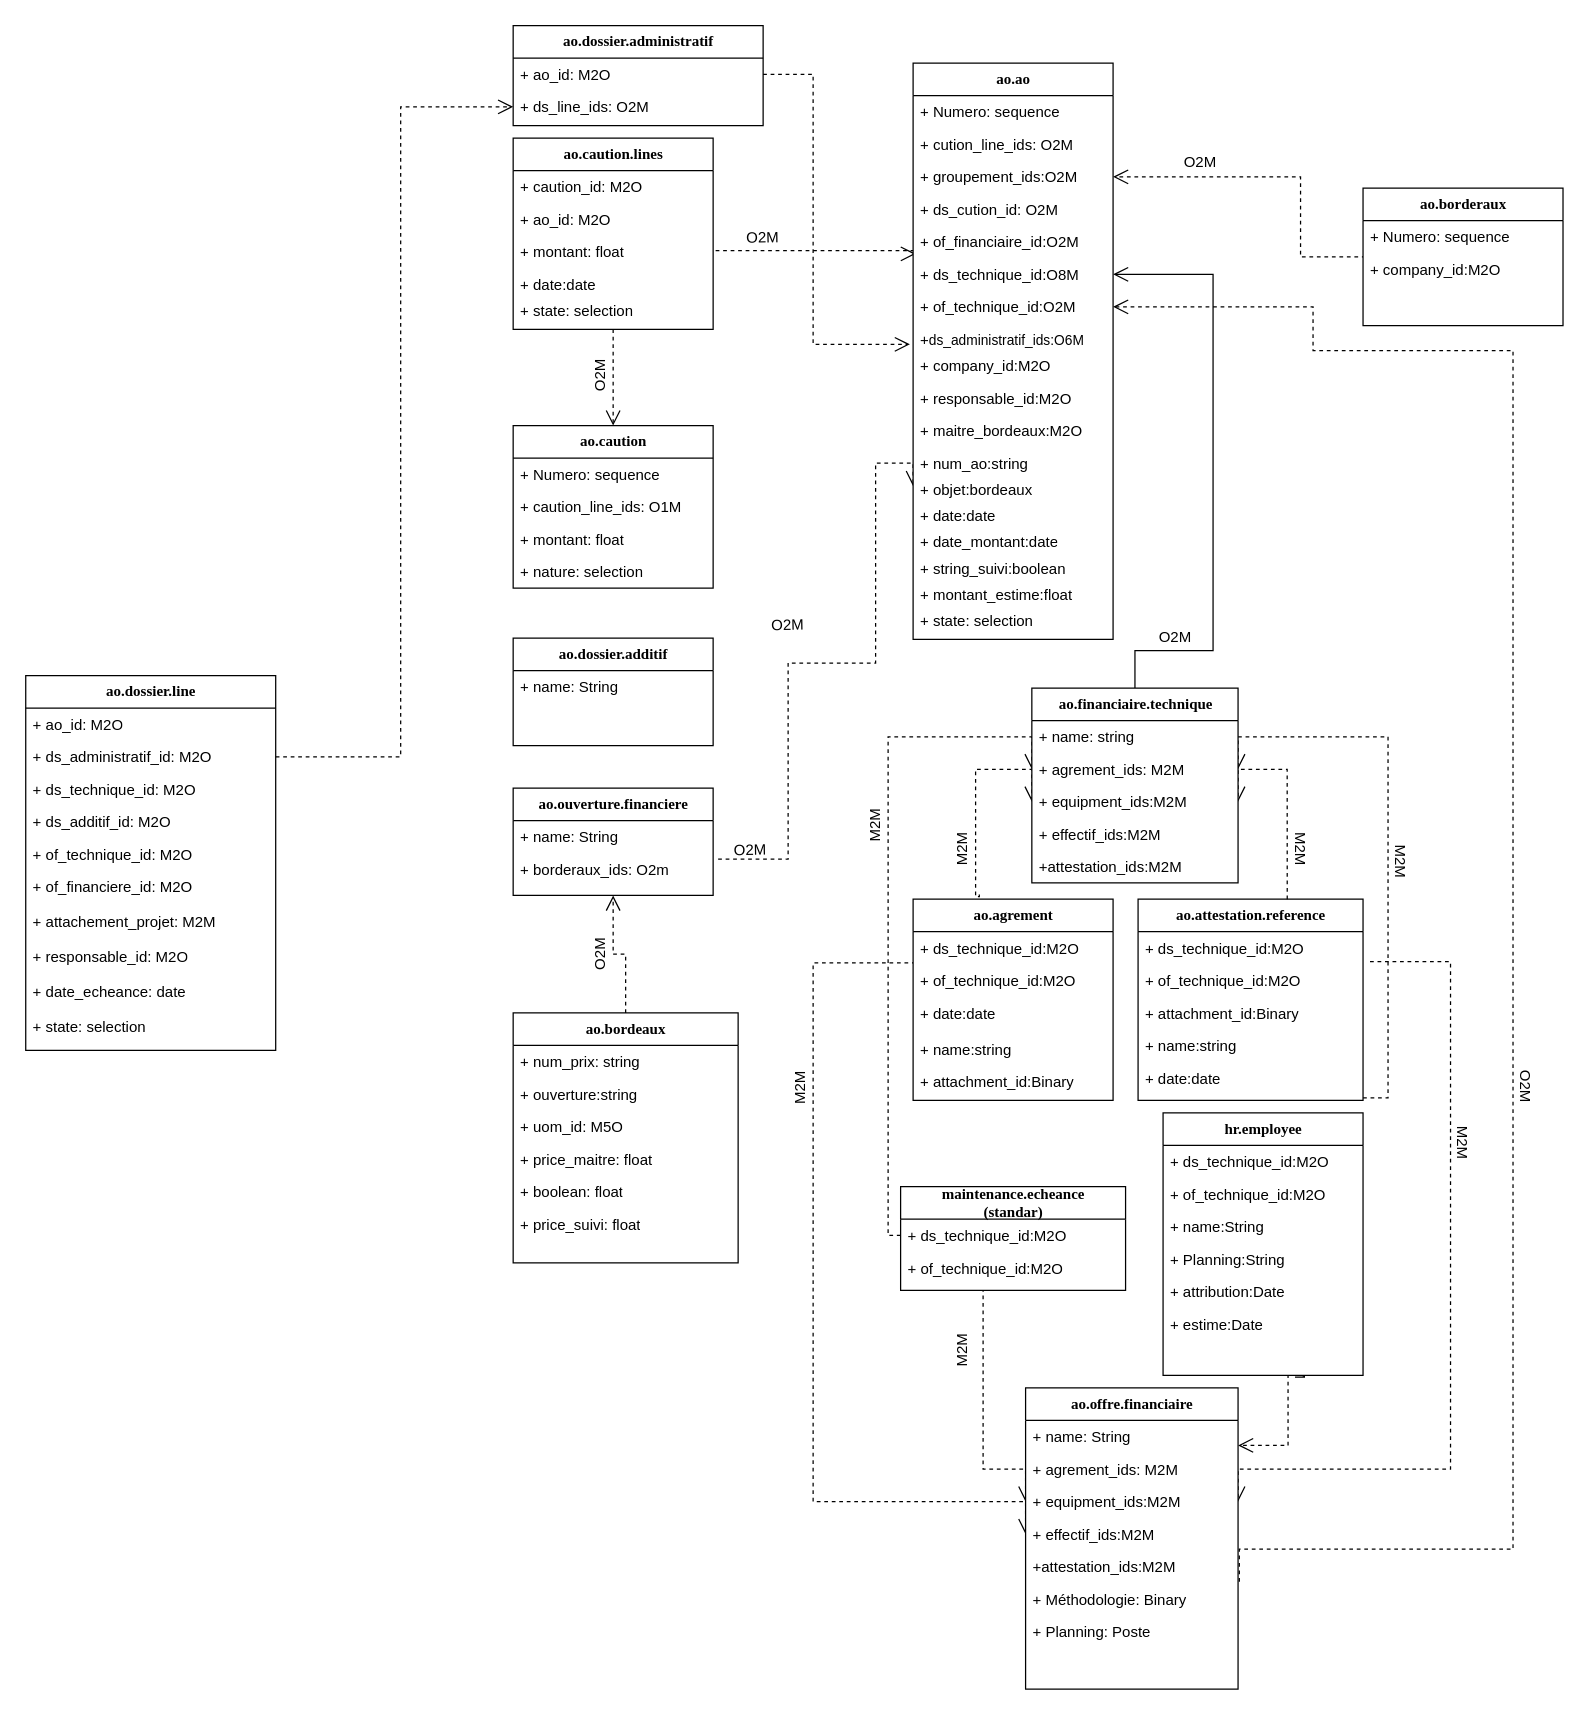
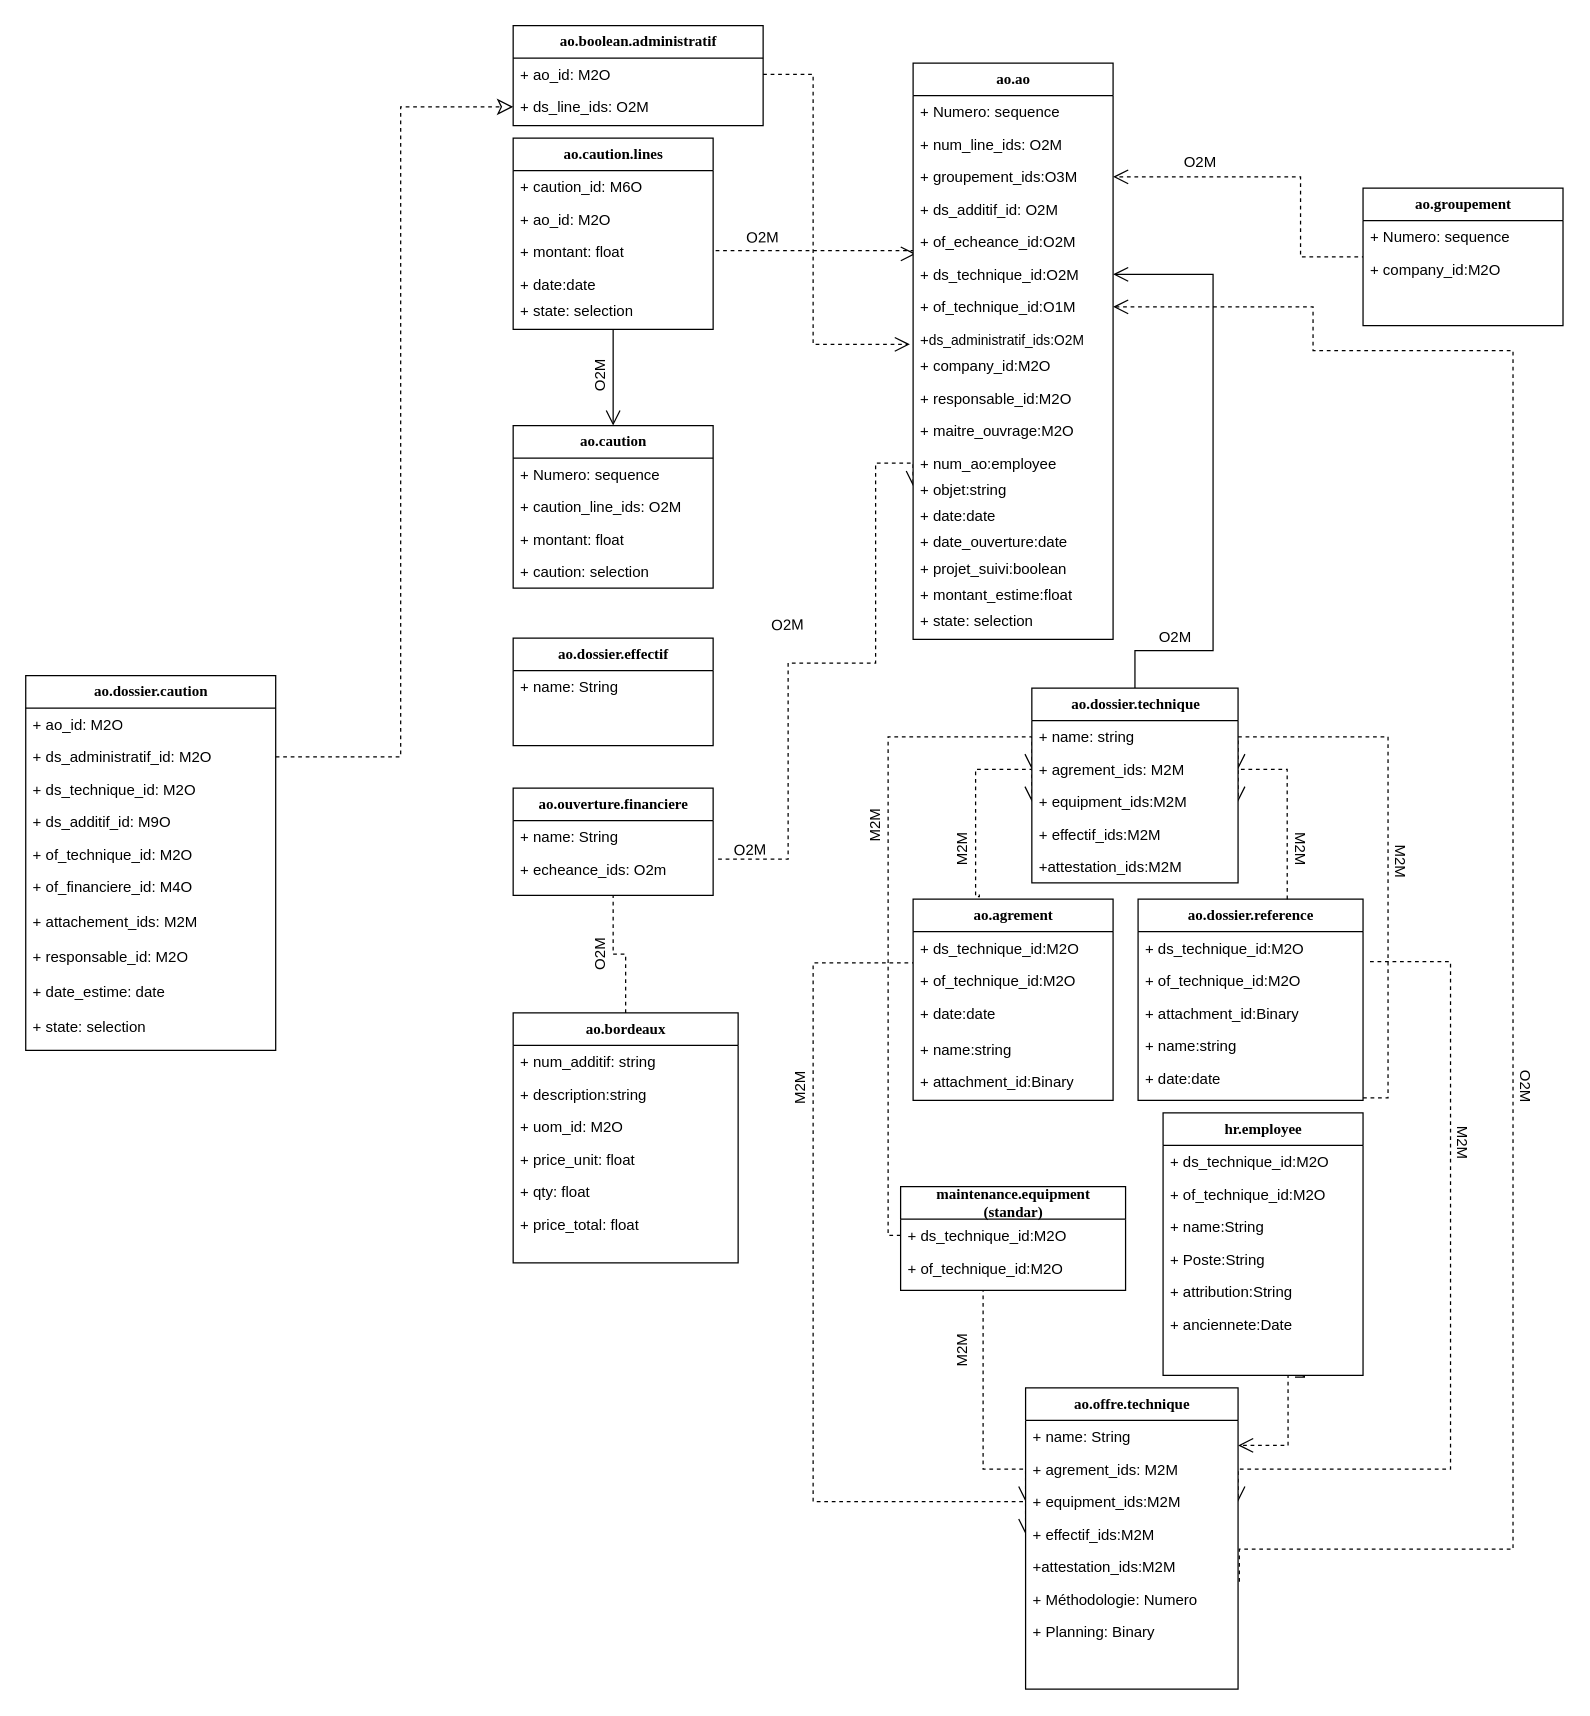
node "ao.dossier.administratif": label "ao.dossier.administratif" -> "ao.boolean.administratif"
edge "+ ds_administratif_id: M2O" -> "+ ds_line_ids: O2M": arrowhead open -> classic
node "+ cution_line_ids: O2M": label "+ cution_line_ids: O2M" -> "+ num_line_ids: O2M"
node "+ groupement_ids:O2M": label "+ groupement_ids:O2M" -> "+ groupement_ids:O3M"
node "+ caution_id: M2O": label "+ caution_id: M2O" -> "+ caution_id: M6O"
node "ao.borderaux": label "ao.borderaux" -> "ao.groupement"
node "+ ds_cution_id: O2M": label "+ ds_cution_id: O2M" -> "+ ds_additif_id: O2M"
node "+ of_financiaire_id:O2M": label "+ of_financiaire_id:O2M" -> "+ of_echeance_id:O2M"
node "+ ds_technique_id:O8M": label "+ ds_technique_id:O8M" -> "+ ds_technique_id:O2M"
node "+ of_technique_id:O2M": label "+ of_technique_id:O2M" -> "+ of_technique_id:O1M"
node "+ds_administratif_ids:O6M": label "+ds_administratif_ids:O6M" -> "+ds_administratif_ids:O2M"
edge "ao.caution.lines" -> "ao.caution": style dashed -> solid
node "+ maitre_bordeaux:M2O": label "+ maitre_bordeaux:M2O" -> "+ maitre_ouvrage:M2O"
node "+ num_ao:string": label "+ num_ao:string" -> "+ num_ao:employee"
node "+ objet:bordeaux": label "+ objet:bordeaux" -> "+ objet:string"
node "+ caution_line_ids: O1M": label "+ caution_line_ids: O1M" -> "+ caution_line_ids: O2M"
node "+ date_montant:date": label "+ date_montant:date" -> "+ date_ouverture:date"
node "+ string_suivi:boolean": label "+ string_suivi:boolean" -> "+ projet_suivi:boolean"
node "+ nature: selection": label "+ nature: selection" -> "+ caution: selection"
node "ao.dossier.additif": label "ao.dossier.additif" -> "ao.dossier.effectif"
node "ao.dossier.line": label "ao.dossier.line" -> "ao.dossier.caution"
node "ao.financiaire.technique": label "ao.financiaire.technique" -> "ao.dossier.technique"
node "+ ds_additif_id: M2O": label "+ ds_additif_id: M2O" -> "+ ds_additif_id: M9O"
node "+ borderaux_ids: O2m": label "+ borderaux_ids: O2m" -> "+ echeance_ids: O2m"
node "+ of_financiere_id: M2O": label "+ of_financiere_id: M2O" -> "+ of_financiere_id: M4O"
edge "ao.bordeaux" -> "ao.ouverture.financiere": arrowhead open -> none
node "ao.attestation.reference": label "ao.attestation.reference" -> "ao.dossier.reference"
node "+ attachement_projet: M2M": label "+ attachement_projet: M2M" -> "+ attachement_ids: M2M"
node "+ date_echeance: date": label "+ date_echeance: date" -> "+ date_estime: date"
node "+ num_prix: string": label "+ num_prix: string" -> "+ num_additif: string"
node "+ ouverture:string": label "+ ouverture:string" -> "+ description:string"
node "+ uom_id: M5O": label "+ uom_id: M5O" -> "+ uom_id: M2O"
node "+ price_maitre: float": label "+ price_maitre: float" -> "+ price_unit: float"
node "+ boolean: float": label "+ boolean: float" -> "+ qty: float"
node "maintenance.echeance (standar)": label "maintenance.echeance (standar)" -> "maintenance.equipment (standar)"
node "+ price_suivi: float": label "+ price_suivi: float" -> "+ price_total: float"
node "+ Planning:String": label "+ Planning:String" -> "+ Poste:String"
node "+ attribution:Date": label "+ attribution:Date" -> "+ attribution:String"
node "+ estime:Date": label "+ estime:Date" -> "+ anciennete:Date"
node "ao.offre.financiaire": label "ao.offre.financiaire" -> "ao.offre.technique"
node "+ Méthodologie: Binary": label "+ Méthodologie: Binary" -> "+ Méthodologie: Numero"
node "+ Planning: Poste": label "+ Planning: Poste" -> "+ Planning: Binary"
